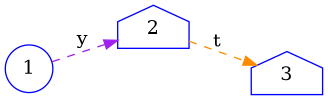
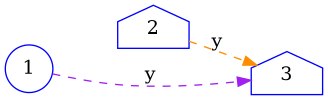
edge "2" -> "3": label "t " -> "y "
edge "1" -> "2": now "1" -> "3"
